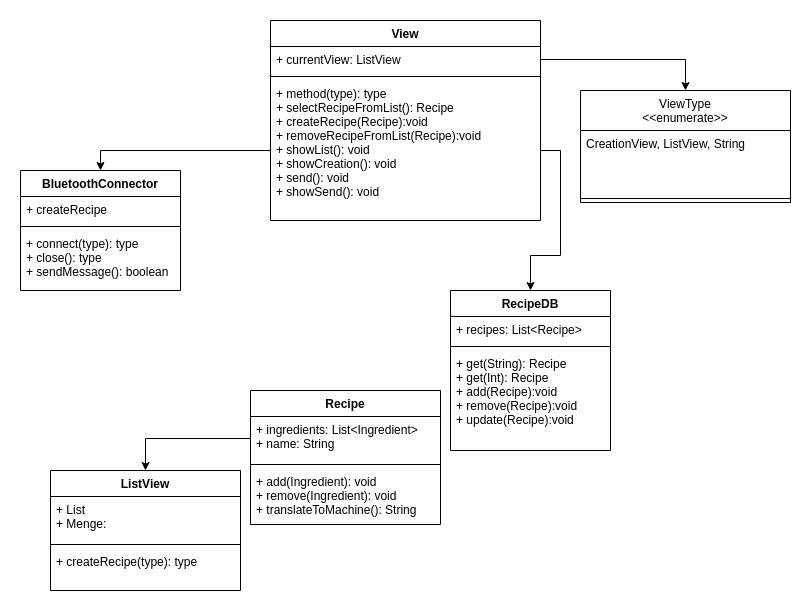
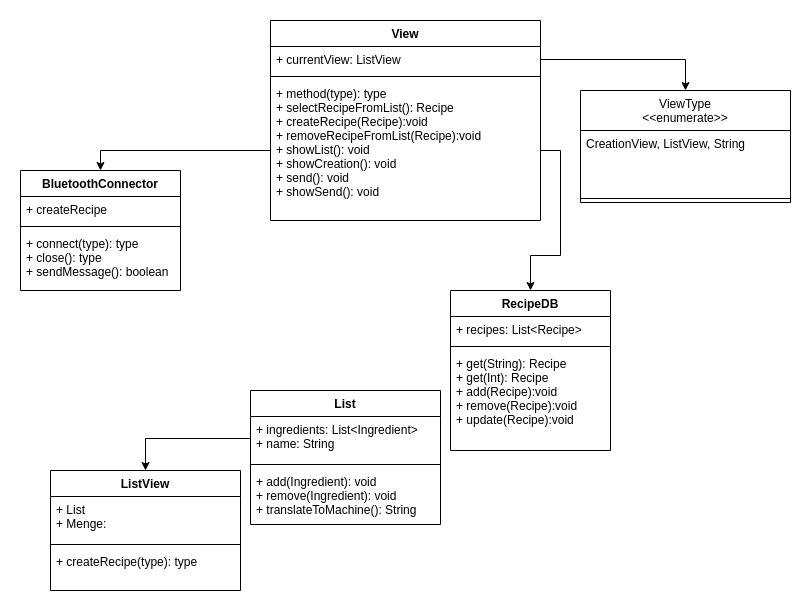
node "Recipe": label "Recipe" -> "List"
